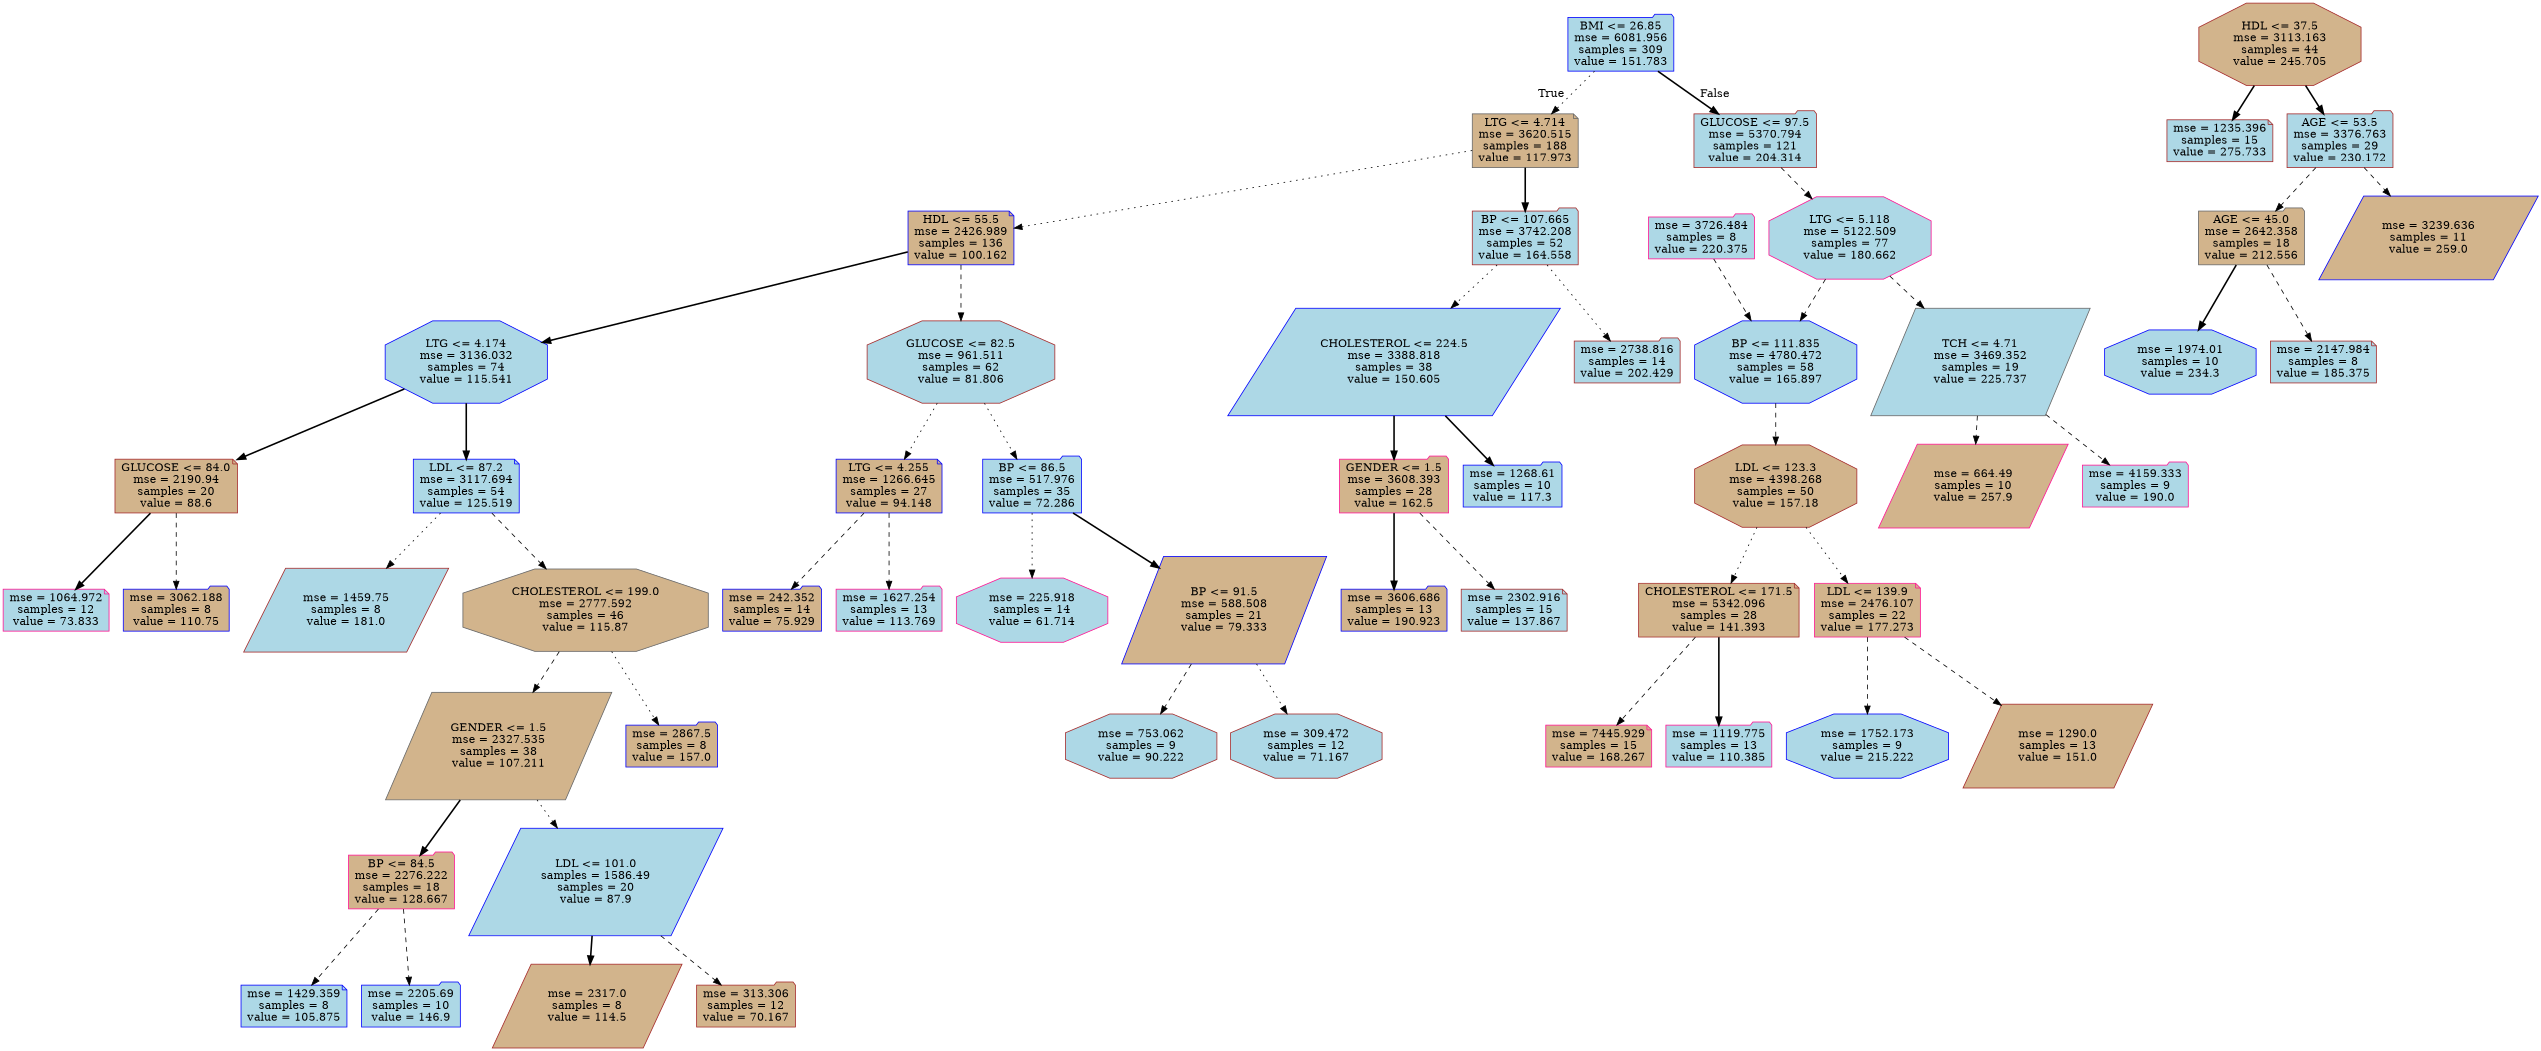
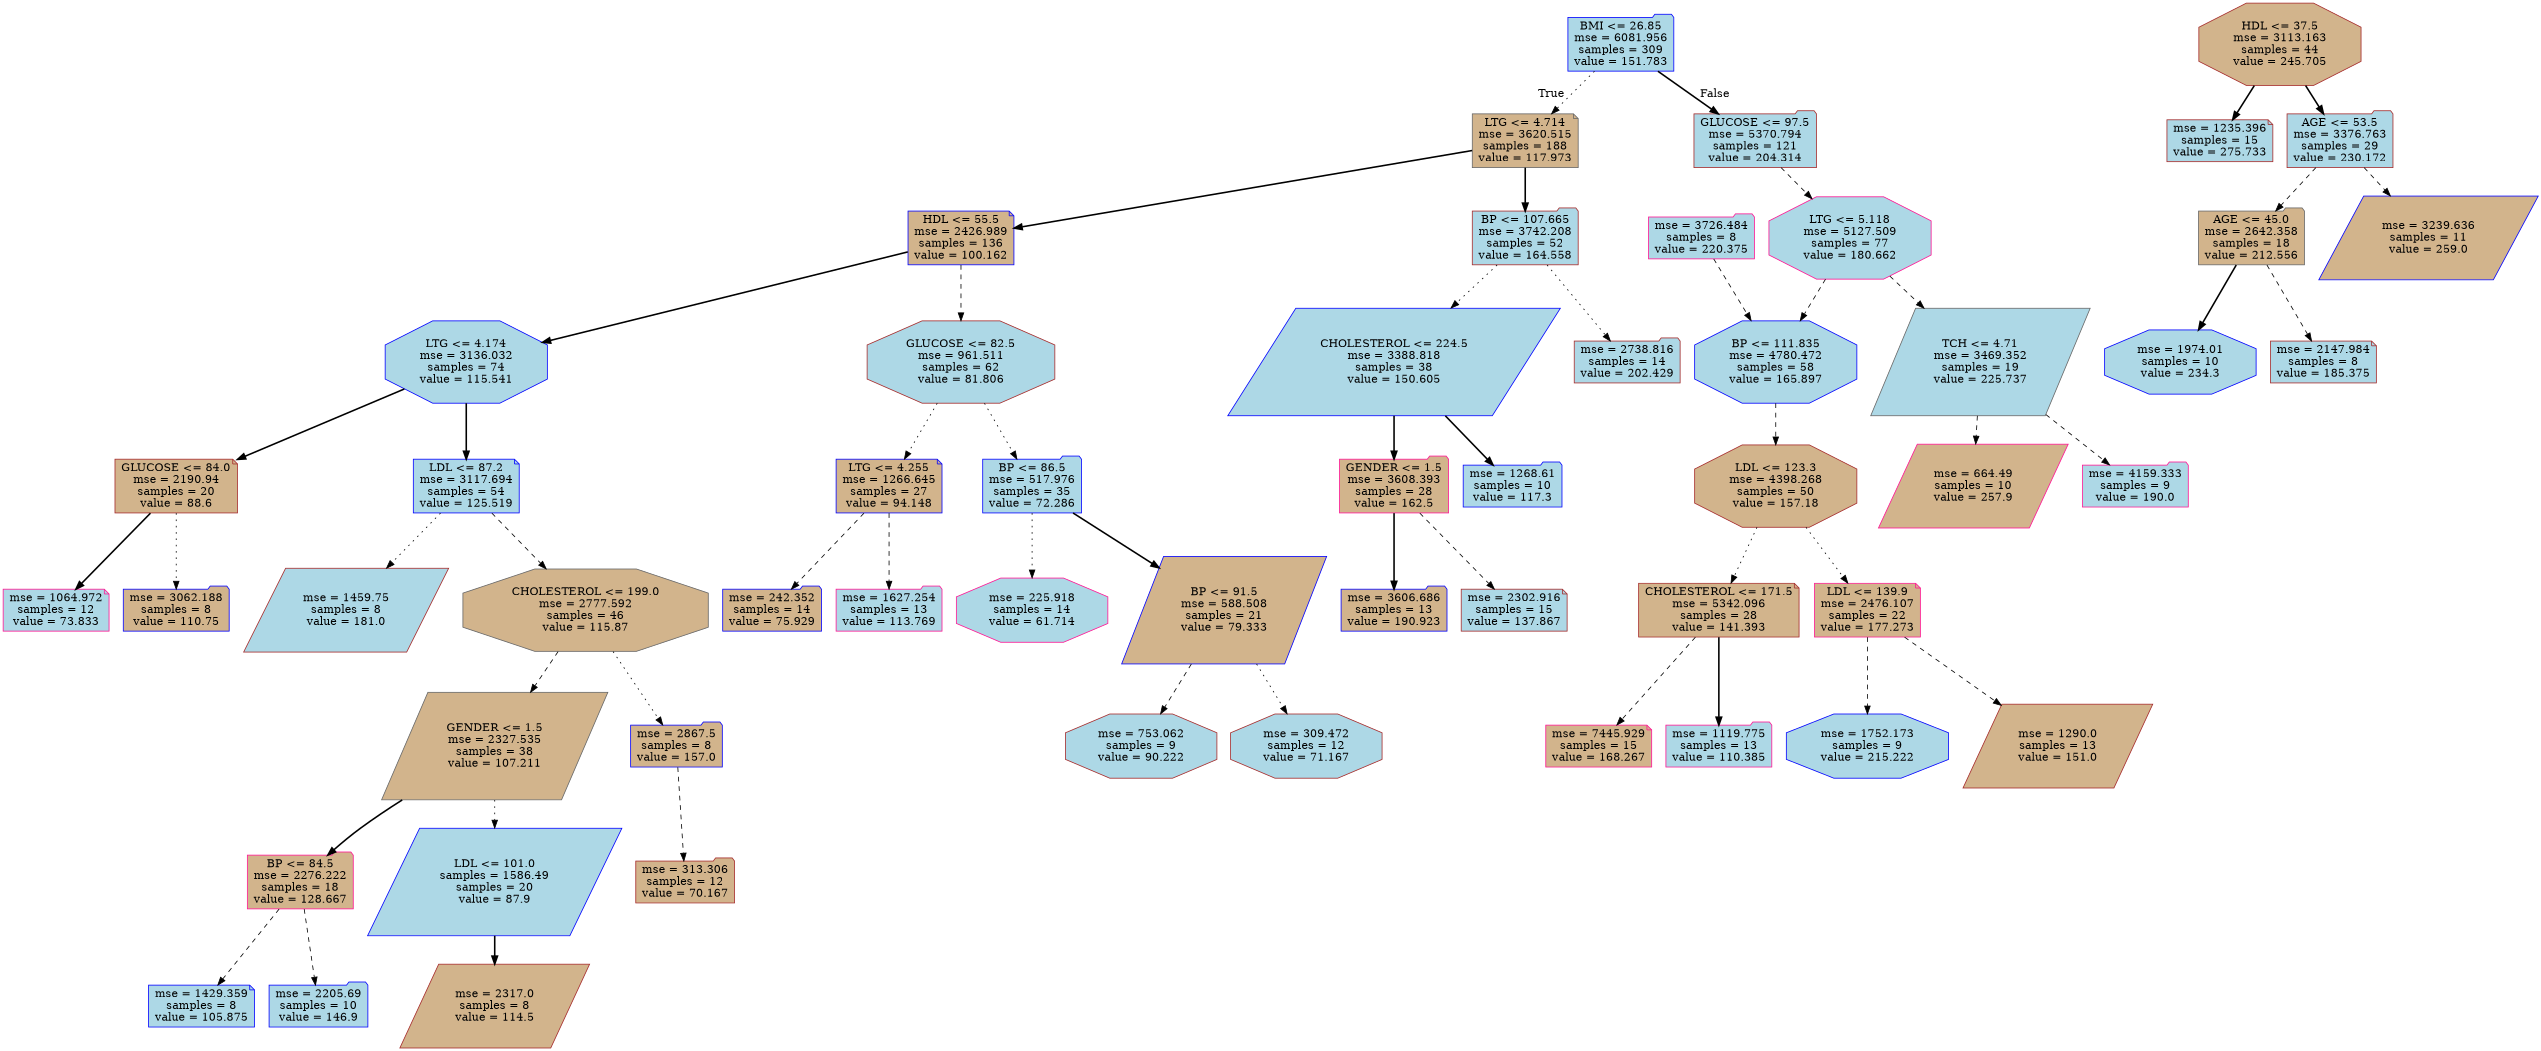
edge "LTG <= 4.714 mse = 3620.515 samples = 188 value = 117.973" -> "HDL <= 55.5 mse = 2426.989 samples = 136 value = 100.162": style dotted -> bold
node "LTG <= 5.118 mse = 5122.509 samples = 77 value = 180.662": label "LTG <= 5.118 mse = 5122.509 samples = 77 value = 180.662" -> "LTG <= 5.118 mse = 5127.509 samples = 77 value = 180.662"
edge "GLUCOSE <= 84.0 mse = 2190.94 samples = 20 value = 88.6" -> "mse = 3062.188 samples = 8 value = 110.75": style dashed -> dotted
edge "LDL <= 101.0 samples = 1586.49 samples = 20 value = 87.9" -> "mse = 313.306 samples = 12 value = 70.167": now "mse = 2867.5 samples = 8 value = 157.0" -> "mse = 313.306 samples = 12 value = 70.167"
